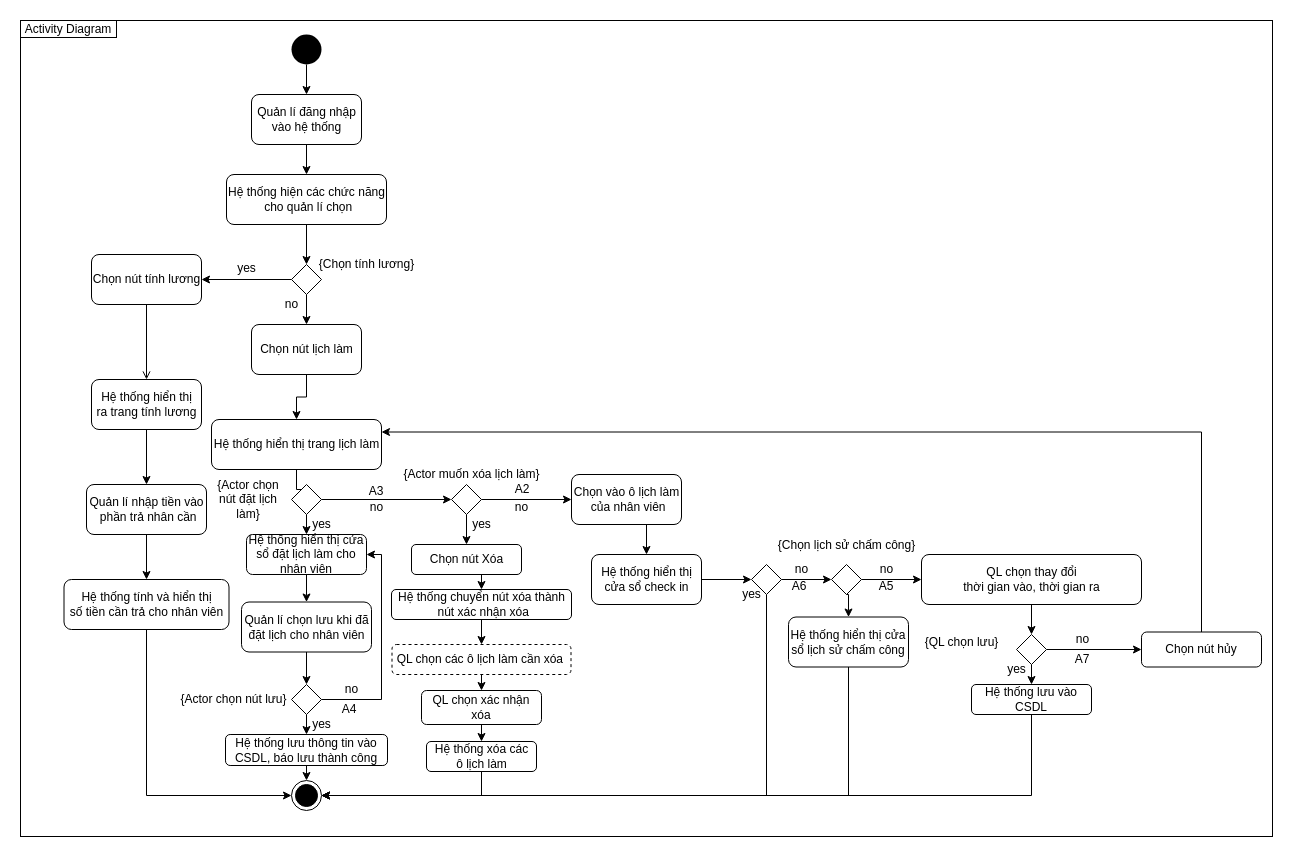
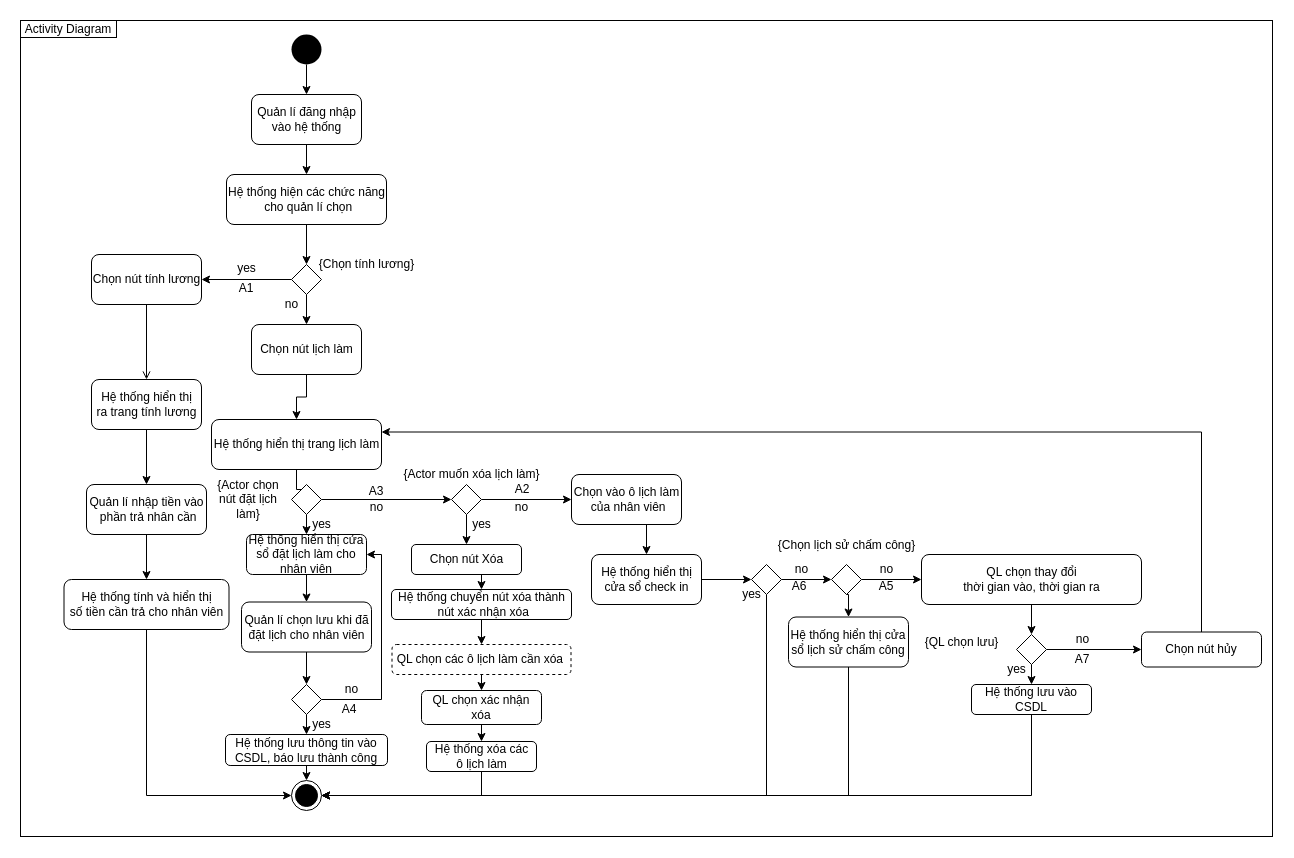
node "A1": added
node "{Actor chọn nút lưu}": removed
